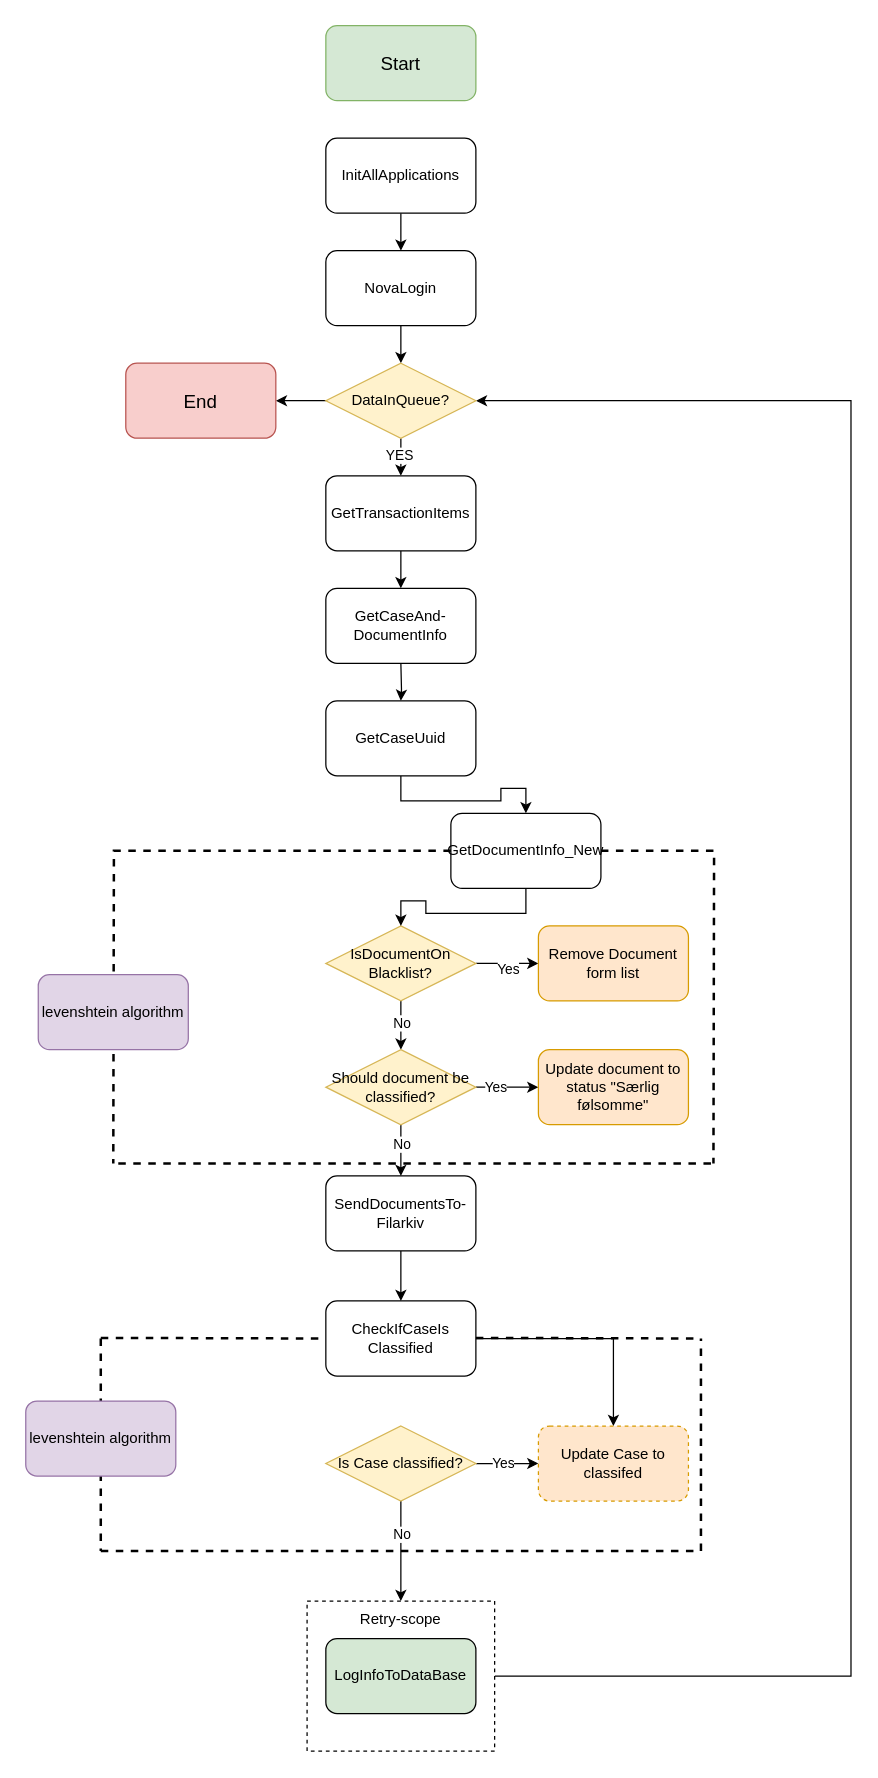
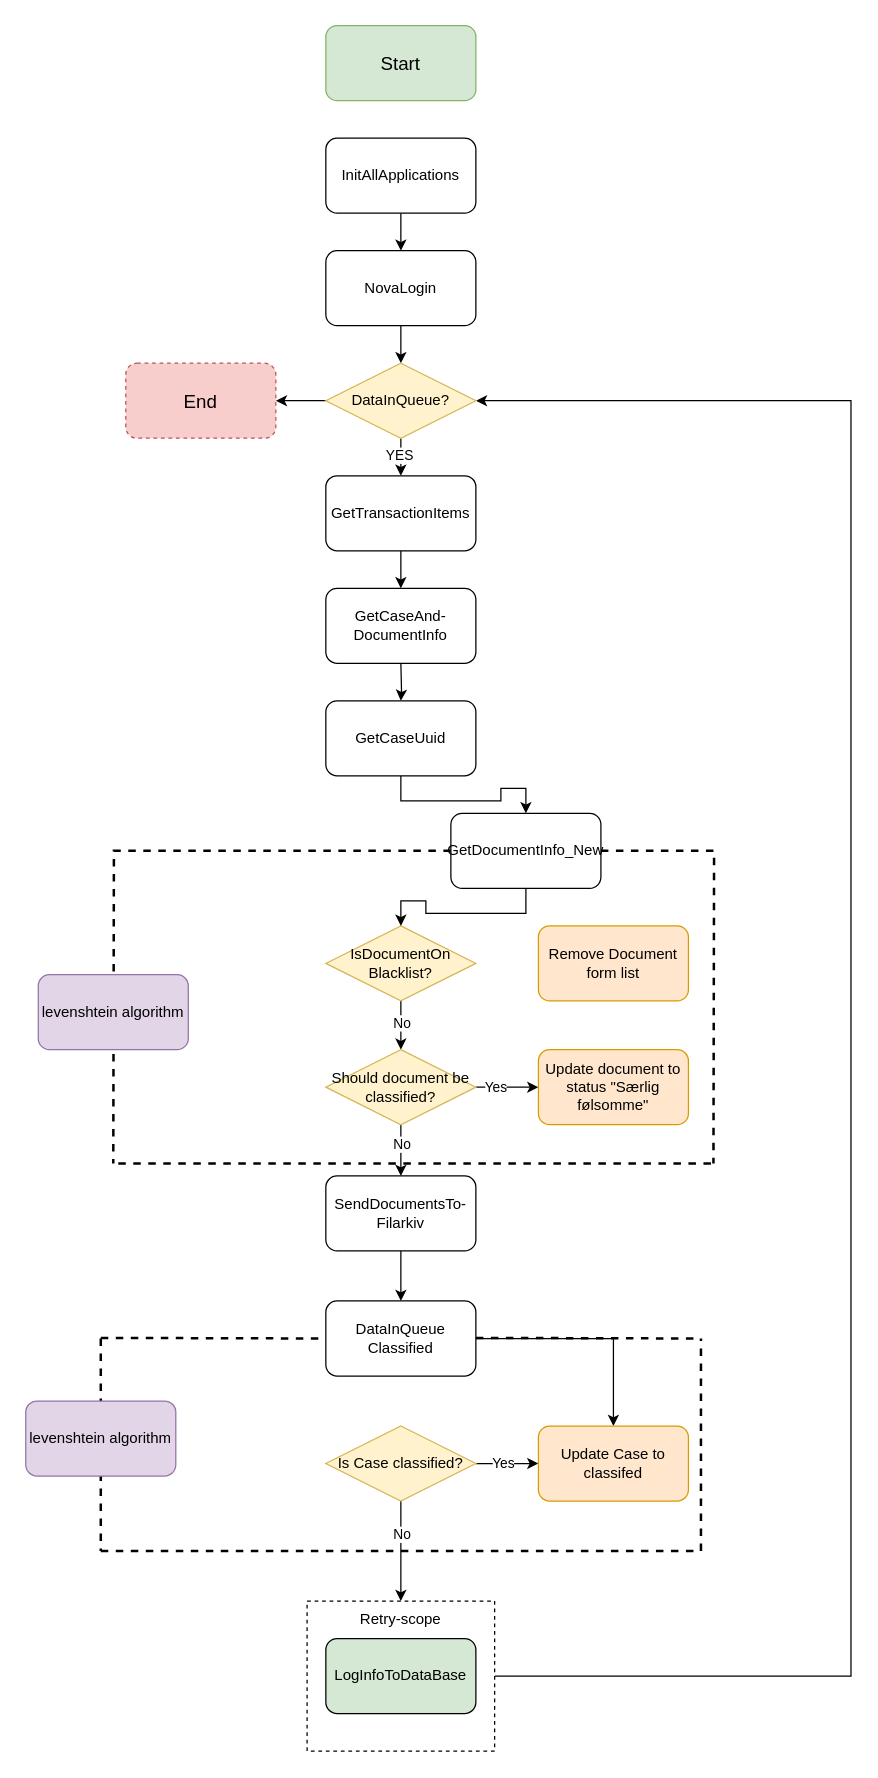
node "End": style solid -> dashed
edge "IsDocumentOn Blacklist?" -> "Remove Document form list": removed, label "Yes"
node "CheckIfCaseIs Classified": label "CheckIfCaseIs Classified" -> "DataInQueue Classified"
node "Update Case to classifed": style dashed -> solid
